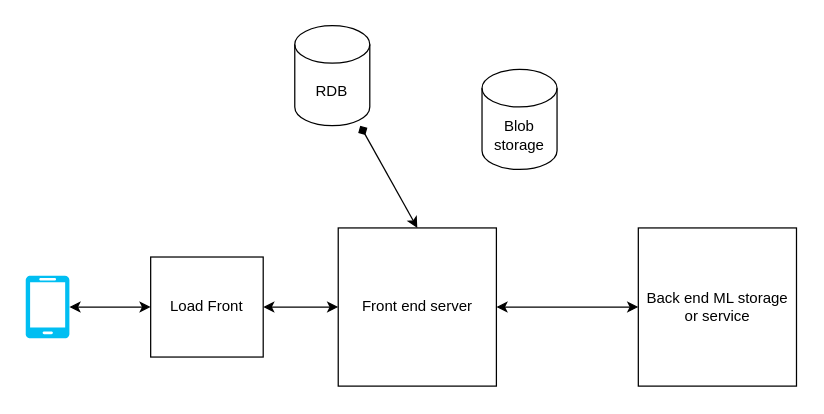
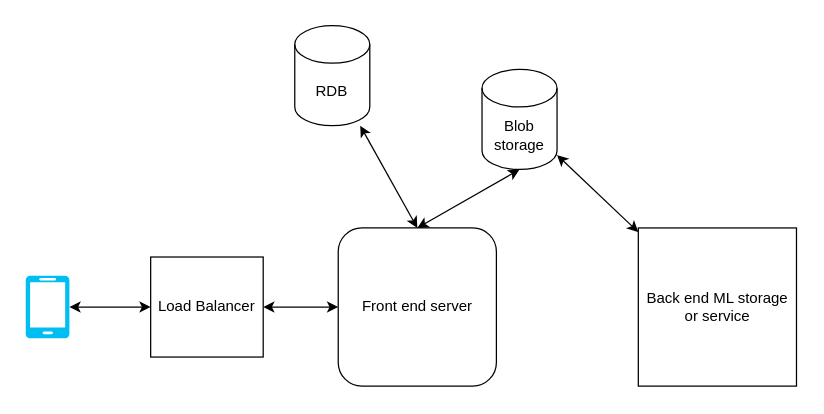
edge "RDB" -- "Front end server": arrowhead diamond -> classic
edge "Blob storage" -- "Front end server": added
node "Load Front": label "Load Front" -> "Load Balancer"
node "Front end server": shape rectangle -> rounded rectangle
edge "Front end server" -- "Back end ML storage or service": now "Blob storage" -- "Back end ML storage or service"
